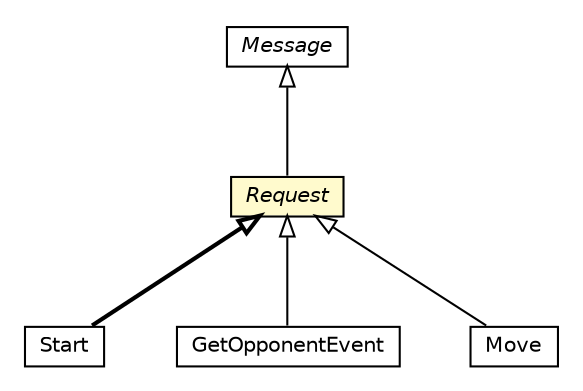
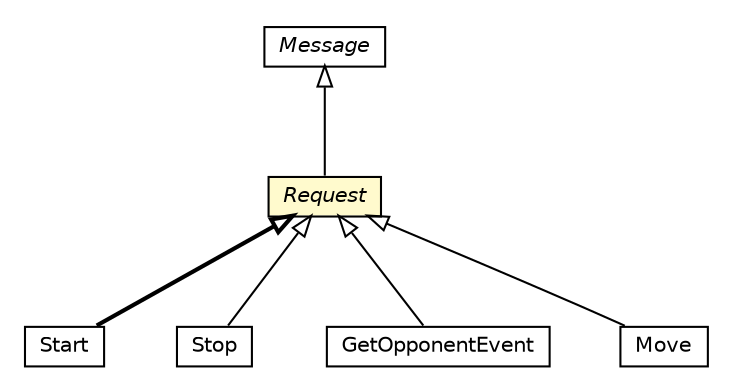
node "Stop": added
